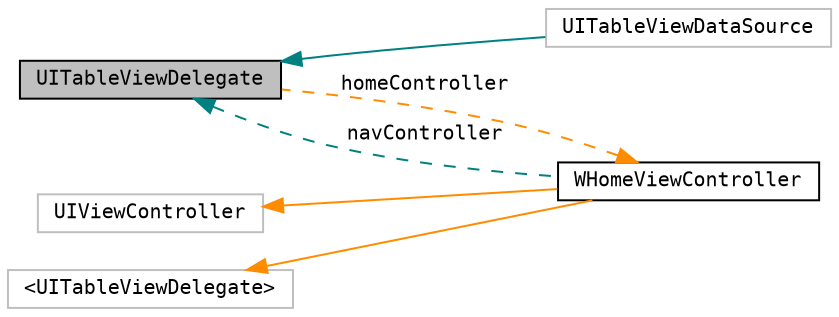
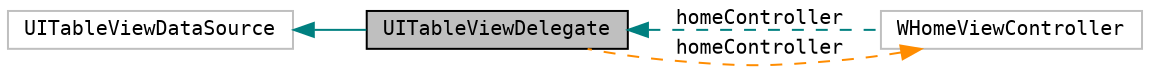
edge "UITableViewDataSource" -> "UITableViewDelegate": reversed
edge "WHomeViewController" -> "UITableViewDelegate": label " navController" -> " homeController"
node "WHomeViewController": color black -> grey75
node "UIViewController": removed
node "<UITableViewDelegate>": removed
